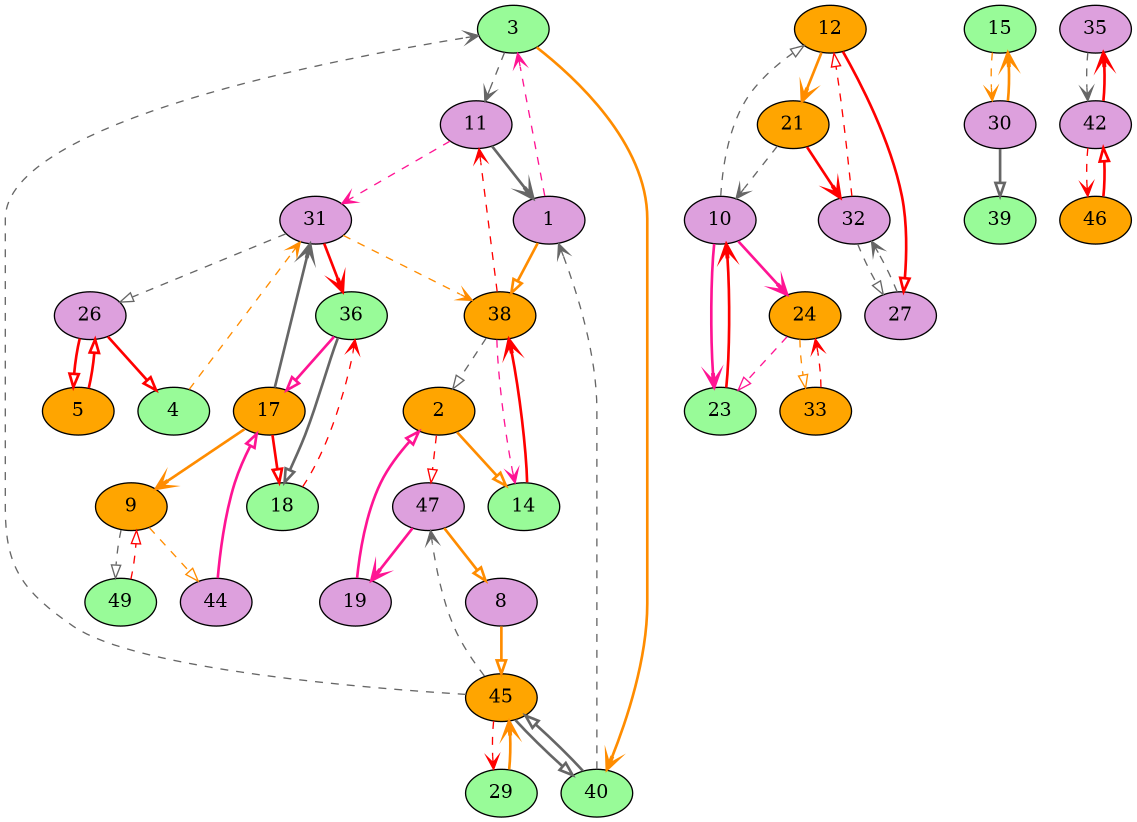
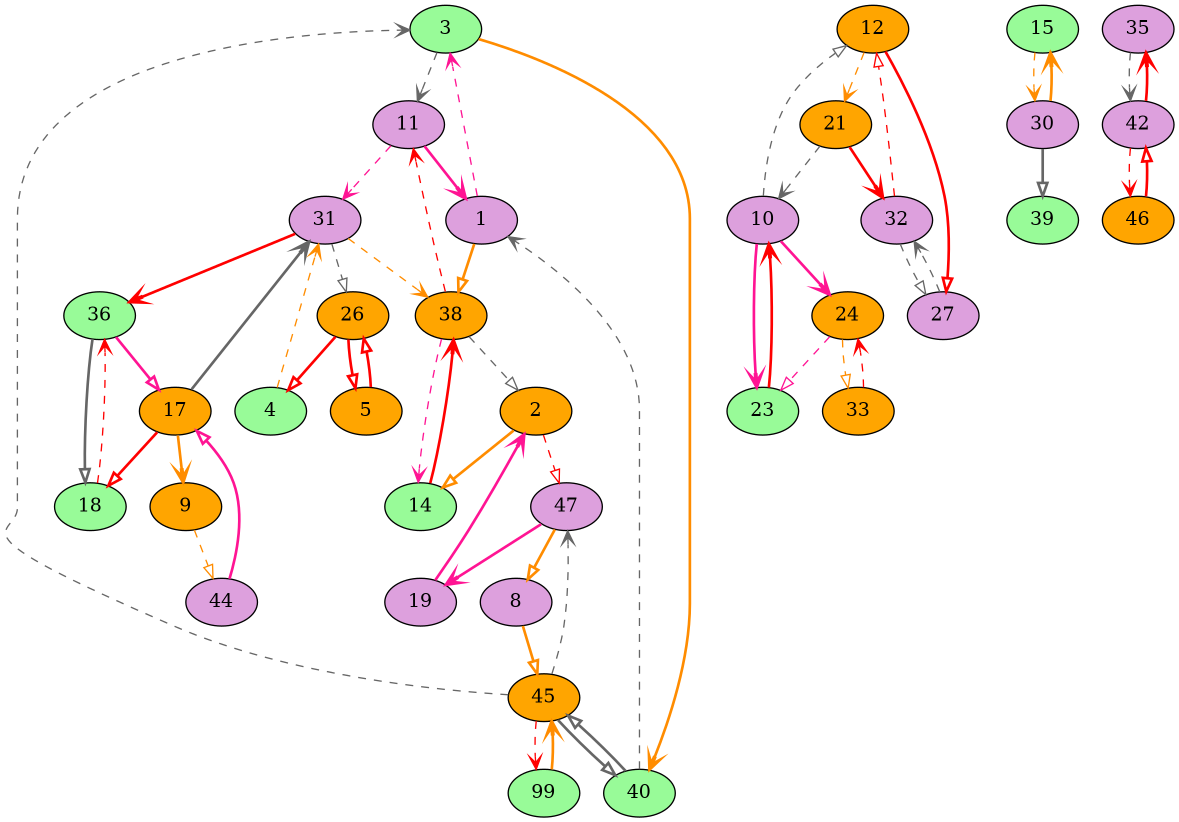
edge "12" -> "21": style bold -> dashed
edge "11" -> "1": color gray40 -> deeppink
node "26": fillcolor plum -> orange
edge "19" -> "2": arrowhead onormal -> vee
node "49": removed
node "29": label "29" -> "99"
